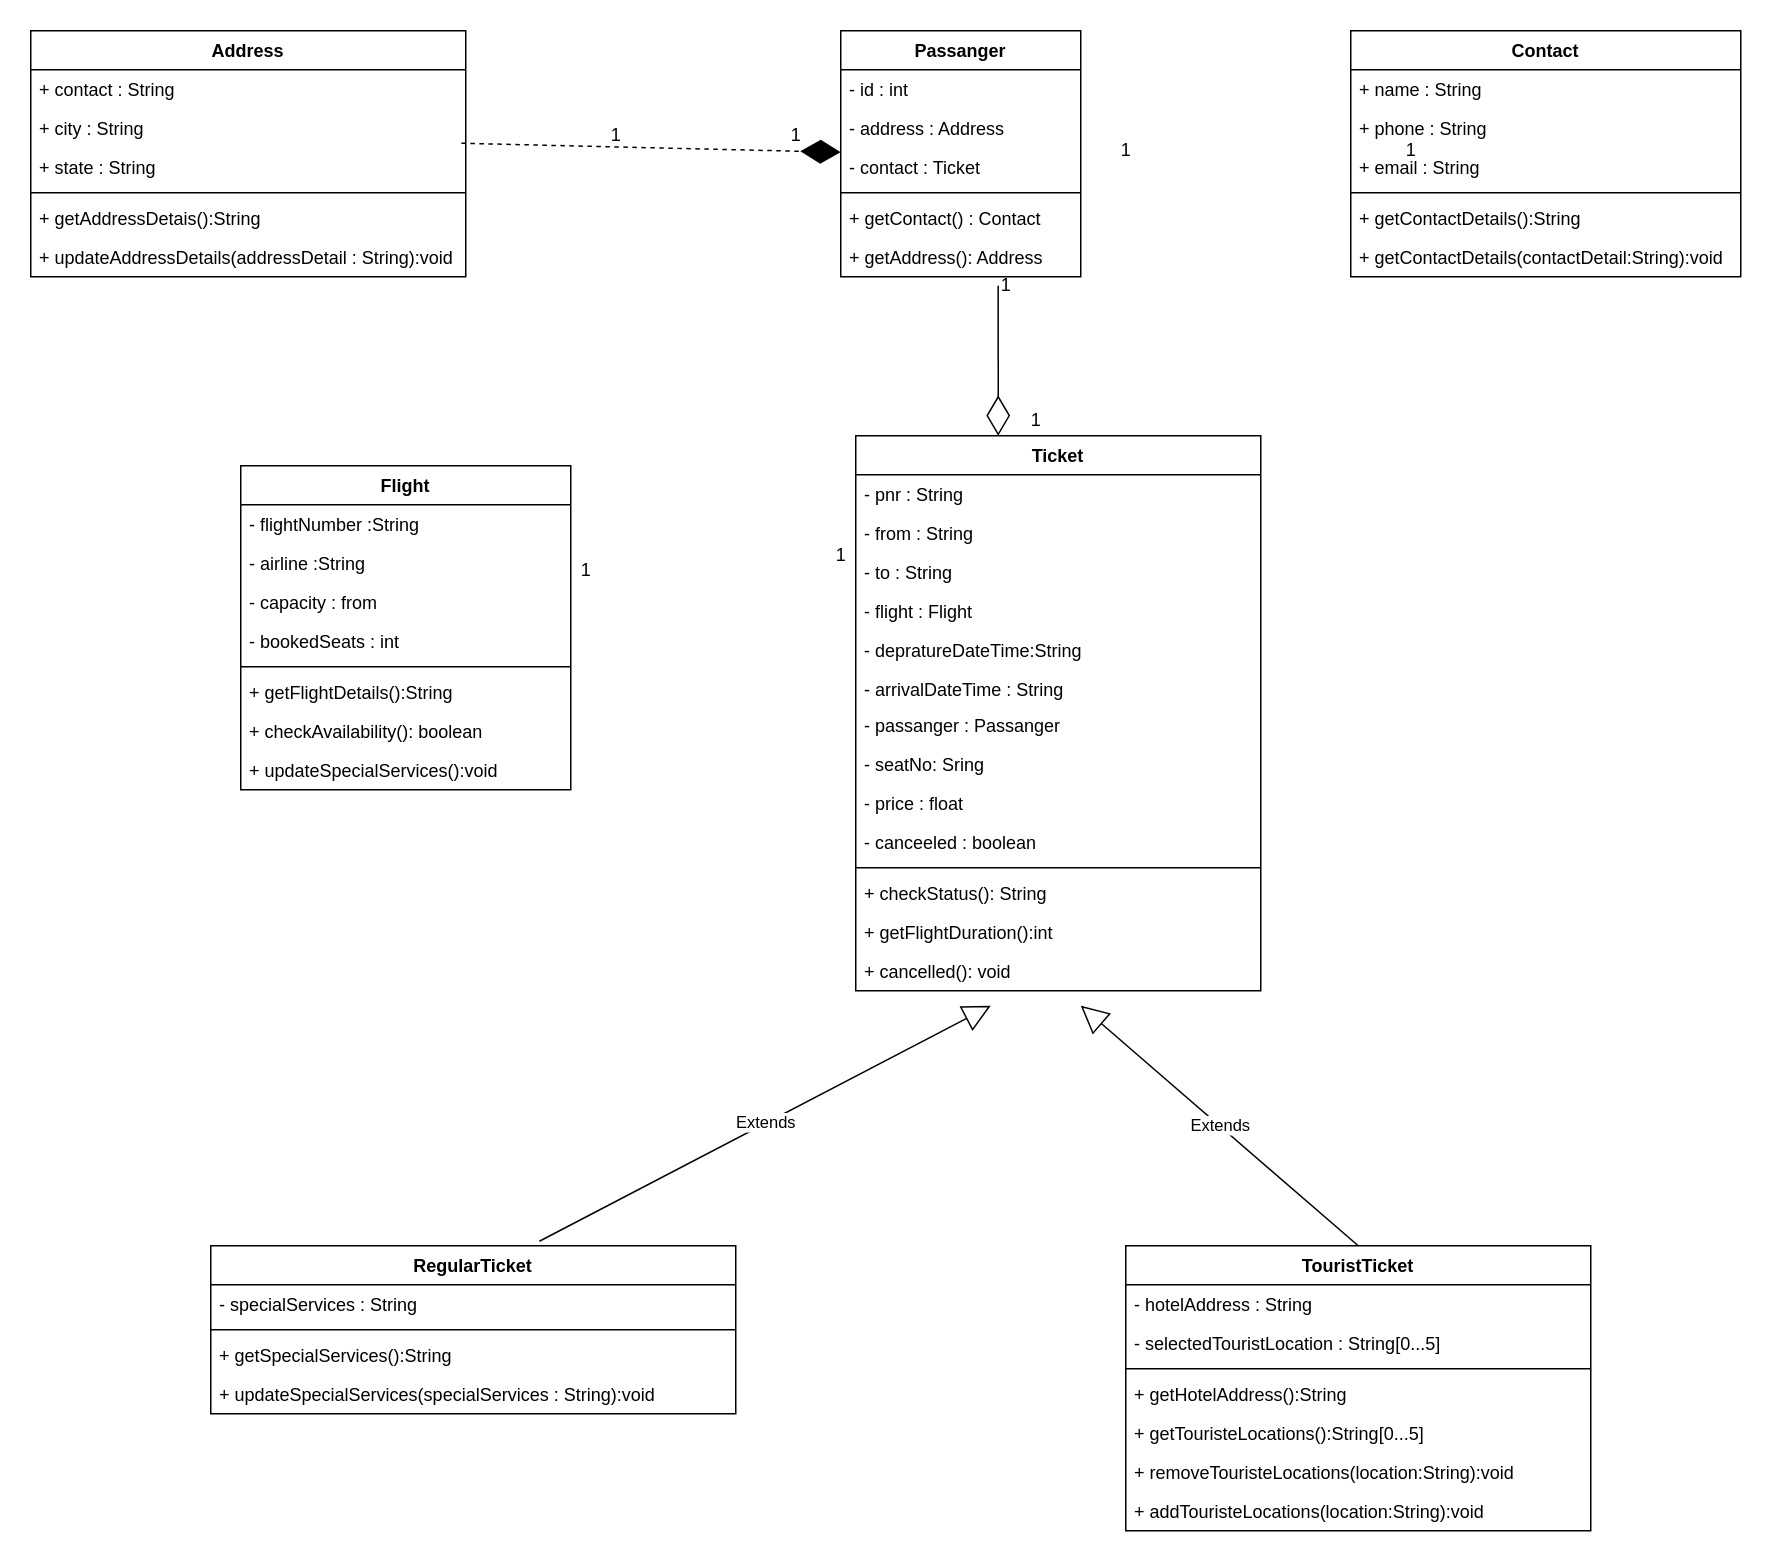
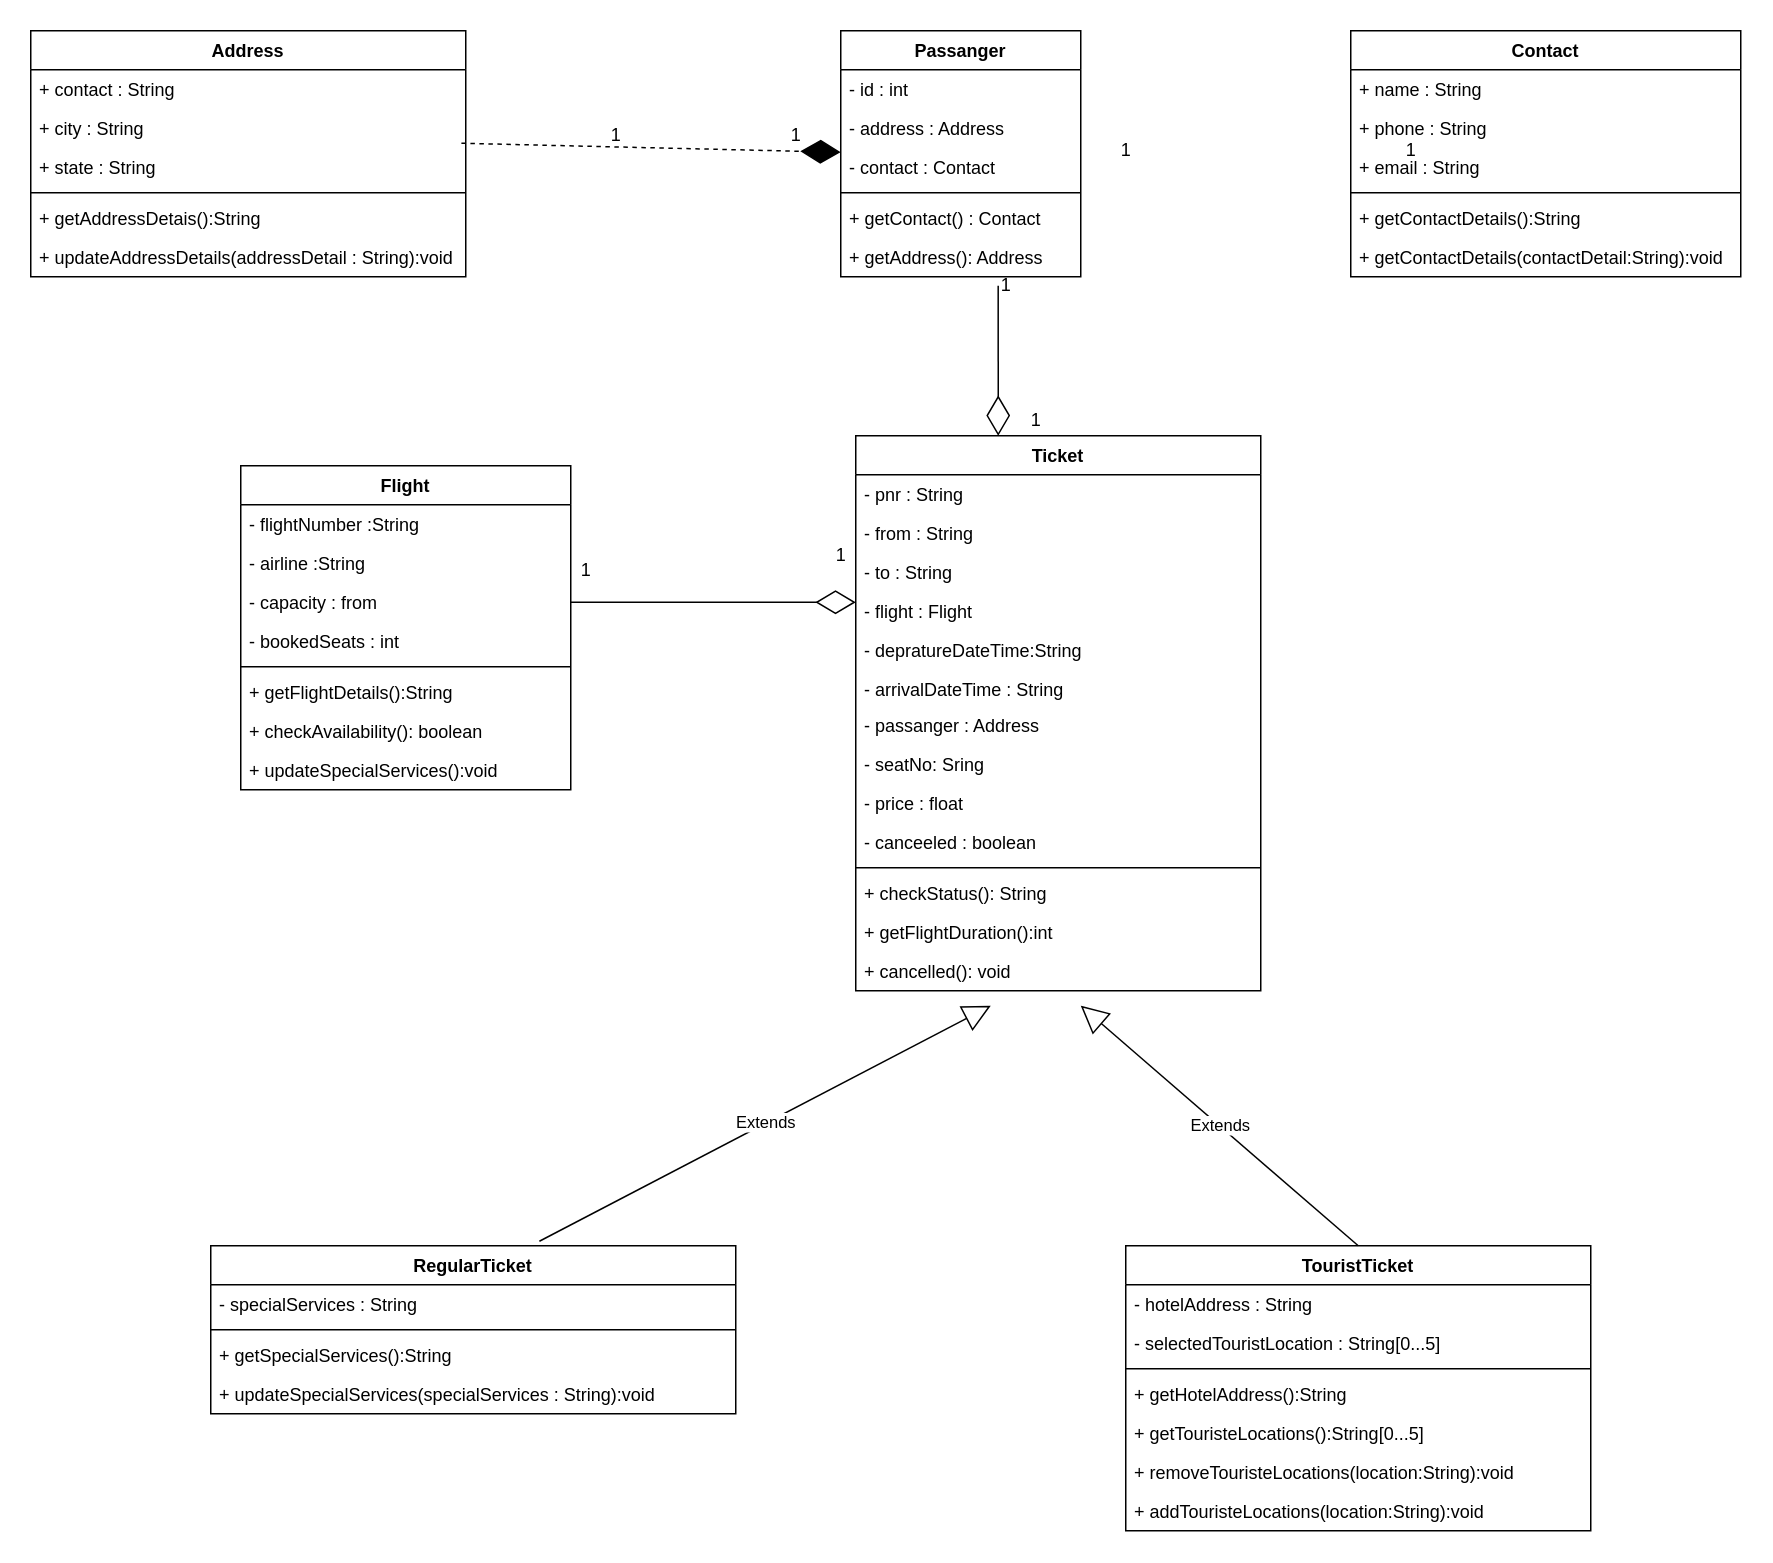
node "- contact : Ticket": label "- contact : Ticket" -> "- contact : Contact"
edge "- capacity : from" -> "- flight : Flight": added
node "- passanger : Passanger": label "- passanger : Passanger" -> "- passanger : Address"
